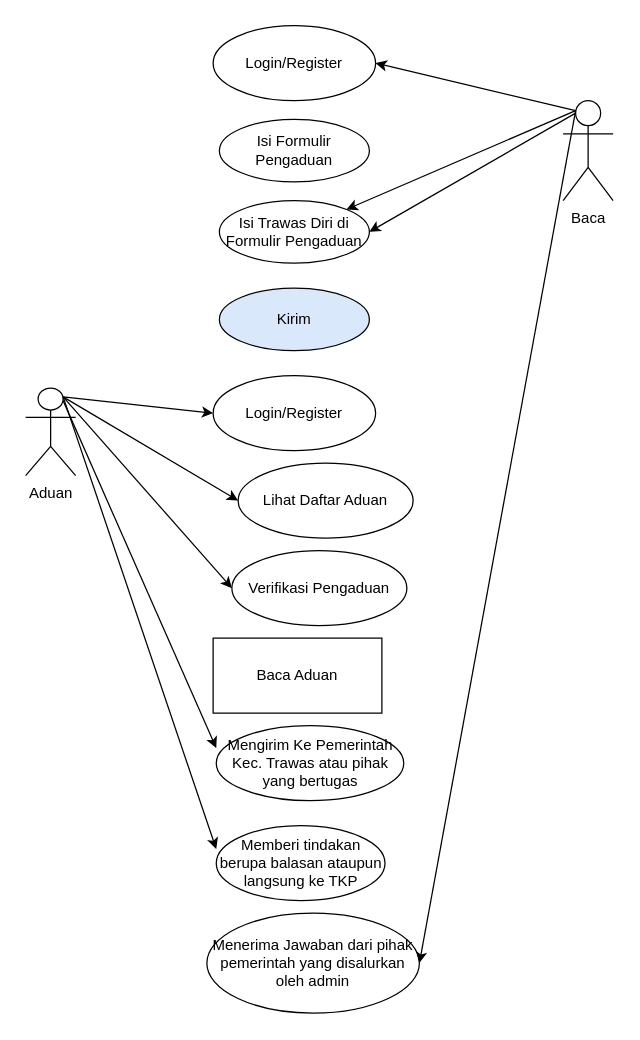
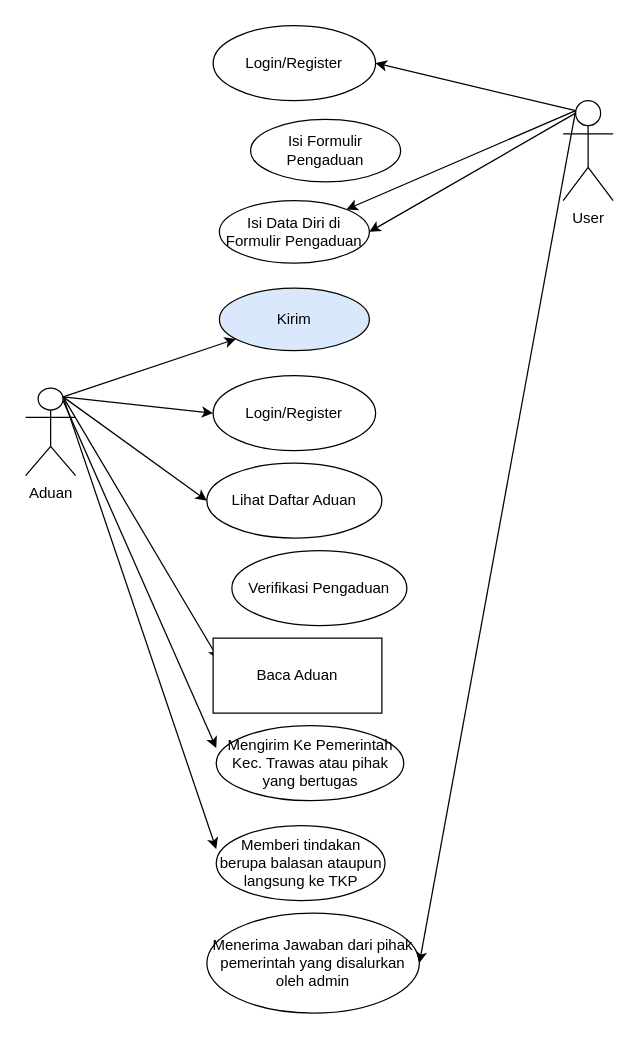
node "Isi Formulir Pengaduan": moved (294, 151) -> (326, 151)
node "Baca": label "Baca" -> "User"
node "Isi Trawas Diri di Formulir Pengaduan": label "Isi Trawas Diri di Formulir Pengaduan" -> "Isi Data Diri di Formulir Pengaduan"
edge "Aduan" -> "Verifikasi Pengaduan": now "Aduan" -> "Kirim"
node "Lihat Daftar Aduan": moved (326, 501) -> (294, 501)
edge "Aduan" -> "Baca Aduan": added
